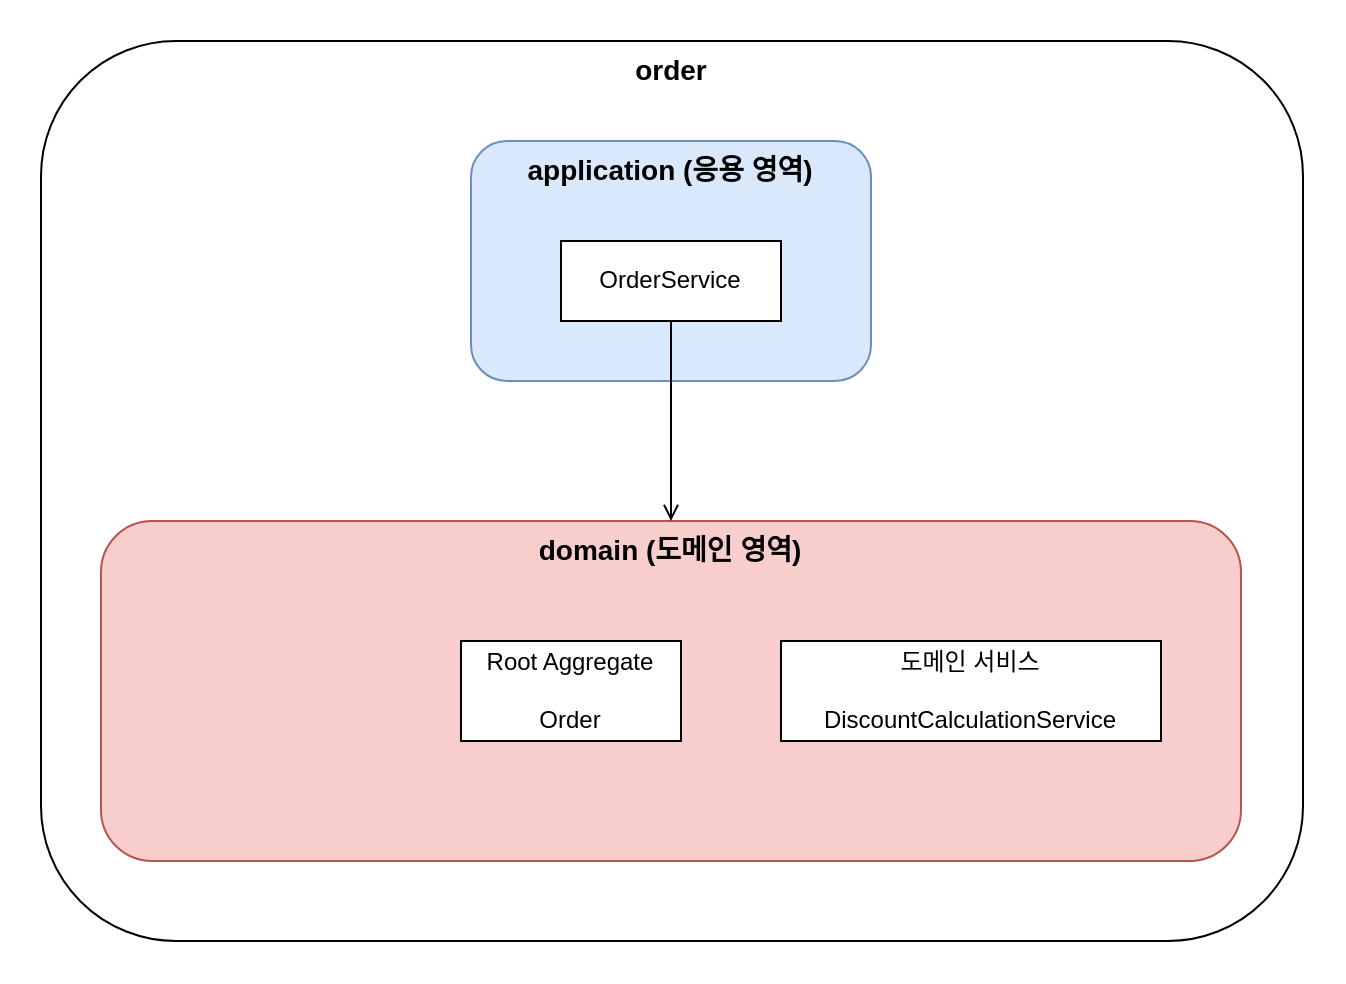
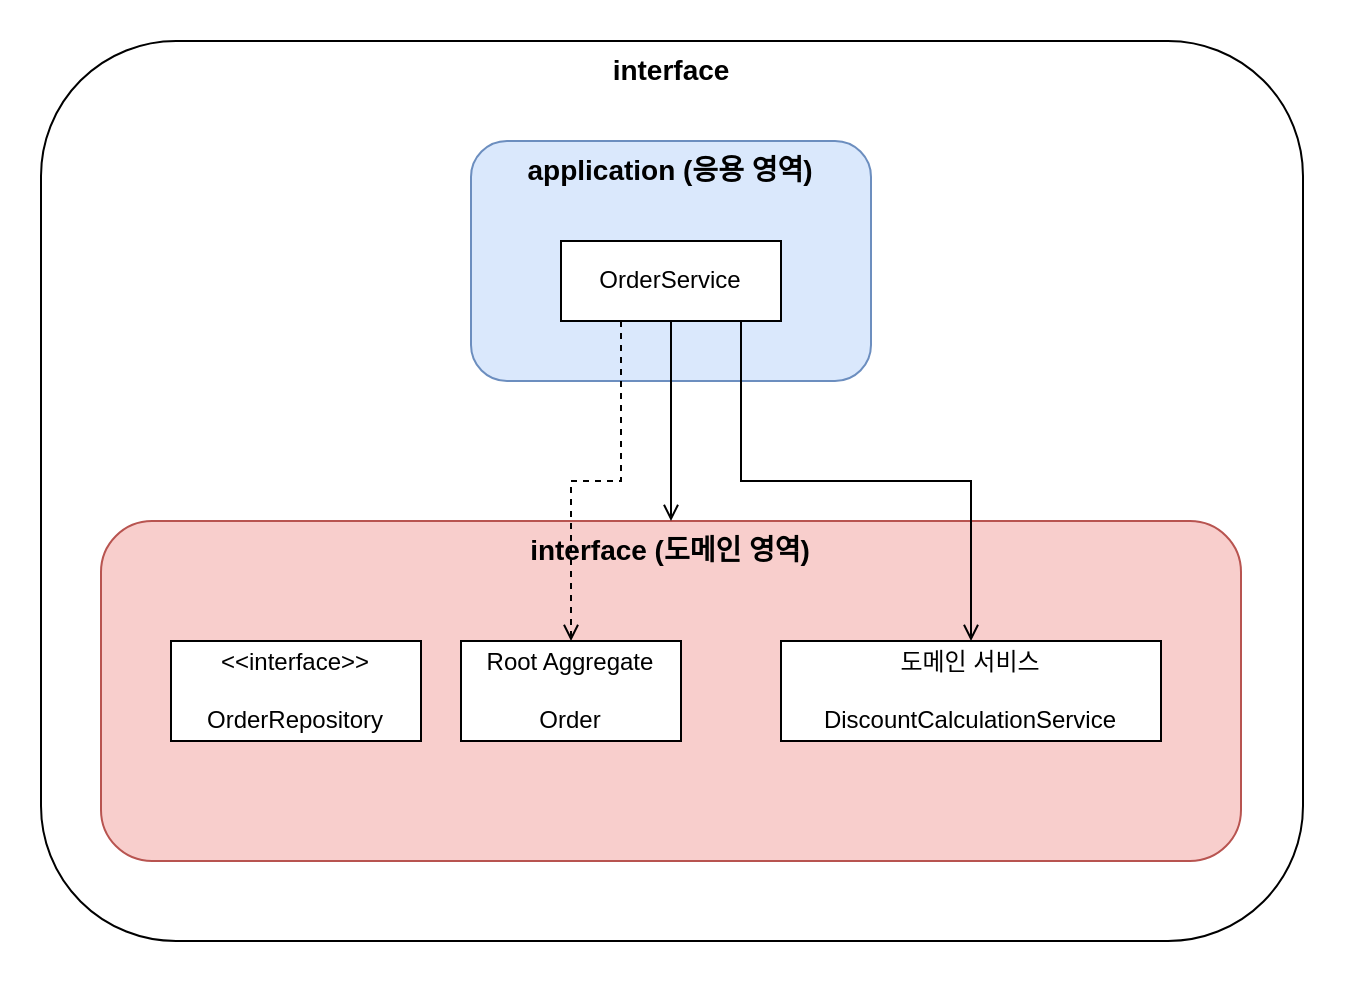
node "order": label "order" -> "interface"
edge "OrderService" -> "Root Aggregate Order": added
edge "OrderService" -> "도메인 서비스 DiscountCalculationService": added
node "domain (도메인 영역)": label "domain (도메인 영역)" -> "interface (도메인 영역)"
node "<<interface>> OrderRepository": added
